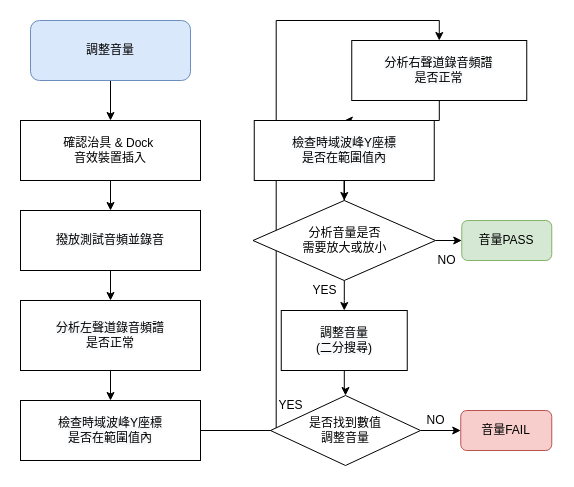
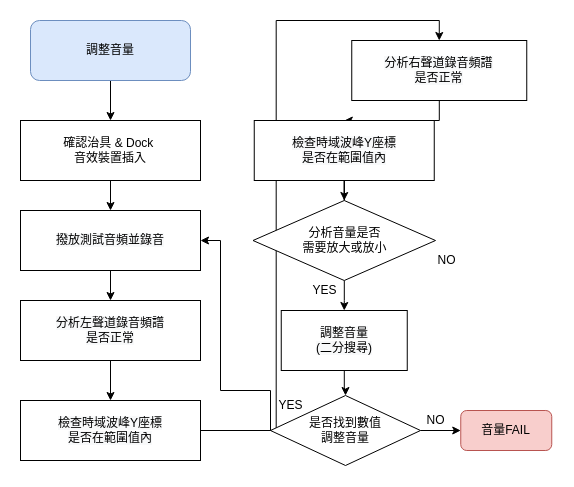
edge "分析音量是否 需要放大或放小" -> "音量PASS": removed
node "音量PASS": removed
node "分析左聲道錄音頻譜 是否正常": size 180x70 -> 180x60
edge "是否找到數值 調整音量" -> "撥放測試音頻並錄音": added
